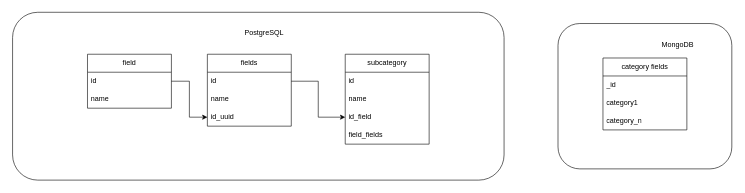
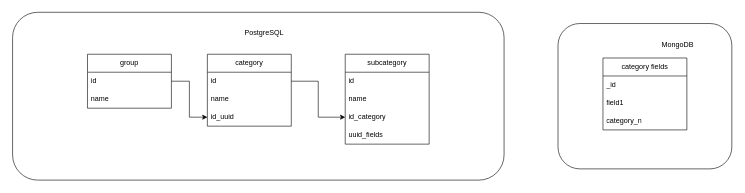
node "field": label "field" -> "group"
node "fields": label "fields" -> "category"
node "category1": label "category1" -> "field1"
node "id_field": label "id_field" -> "id_category"
node "field_fields": label "field_fields" -> "uuid_fields"
